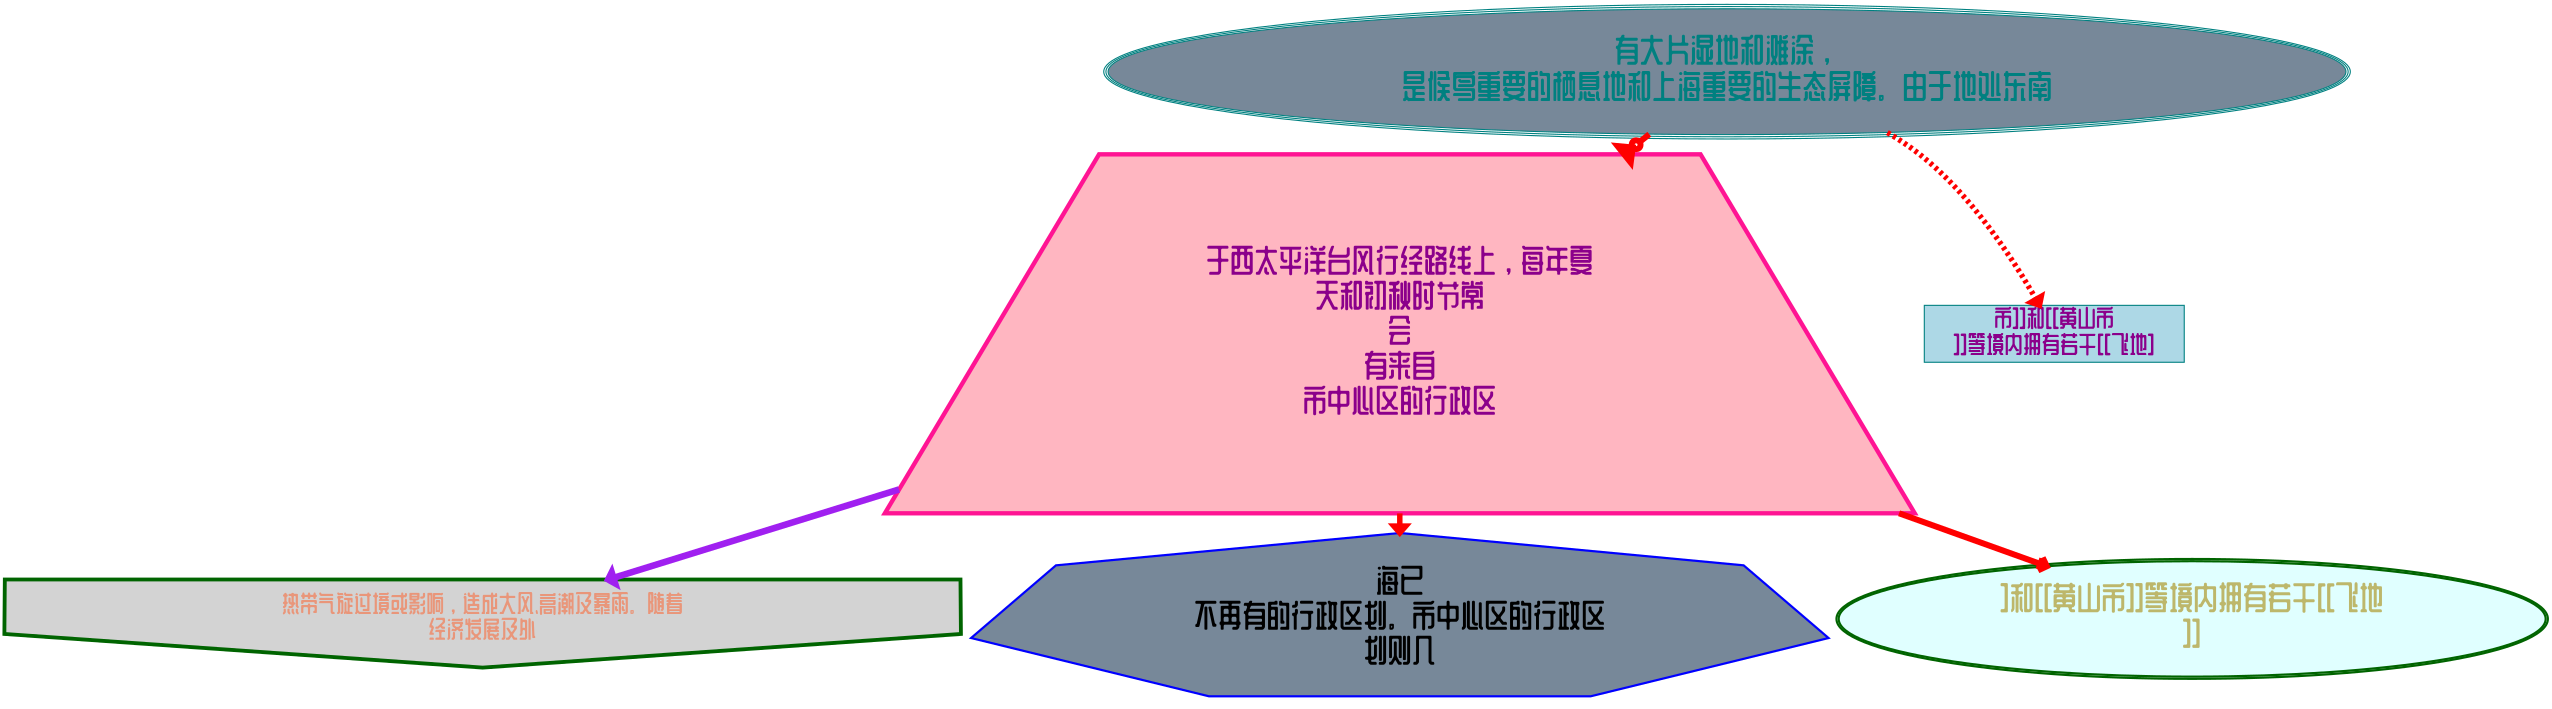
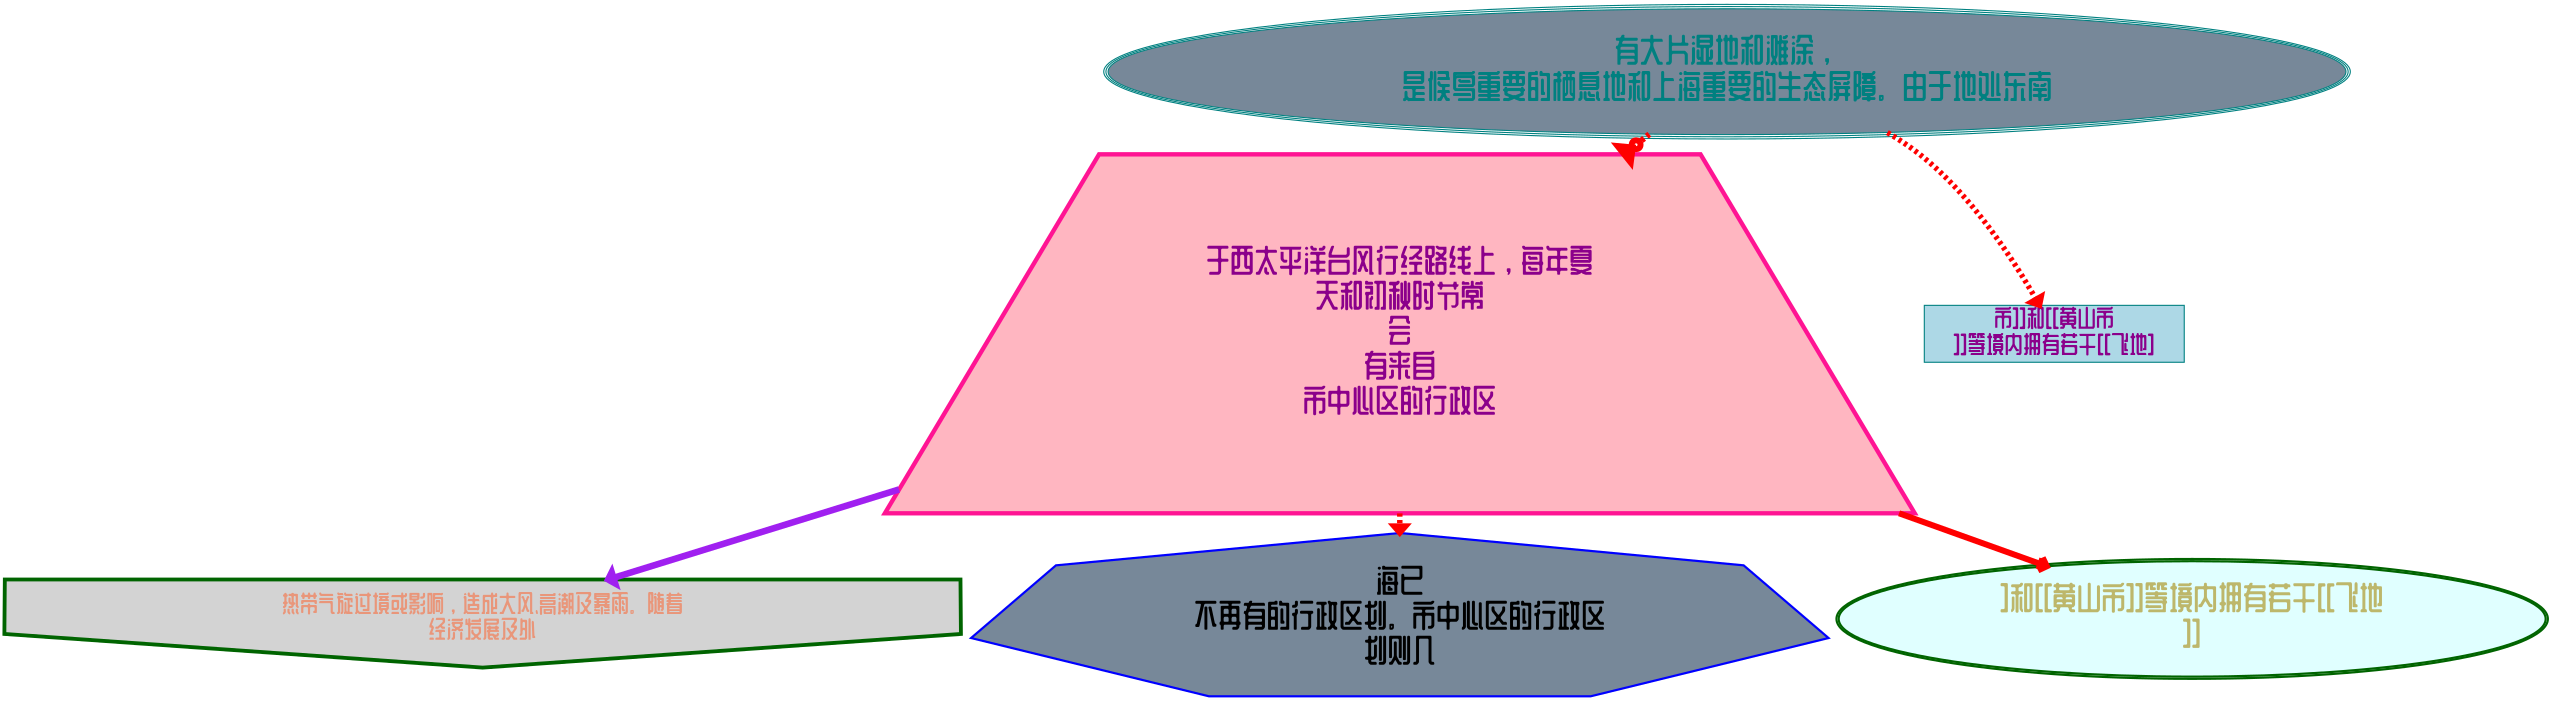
edge "有大片湿地和滩涂， 是候鸟重要的栖息地和上海重要的生态屏障。由于地处东南" -> "于西太平洋台风行经路线上，每年夏 天和初秋时节常 会 有来自 市中心区的行政区": style bold -> dashed
edge "于西太平洋台风行经路线上，每年夏 天和初秋时节常 会 有来自 市中心区的行政区" -> "海已 不再有的行政区划。市中心区的行政区 划则几": style bold -> dashed
